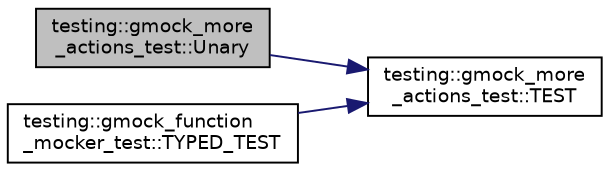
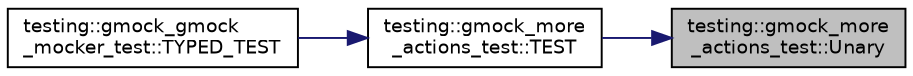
edge "testing::gmock_more _actions_test::Unary" -> "testing::gmock_more _actions_test::TEST": reversed
node "testing::gmock_function _mocker_test::TYPED_TEST": label "testing::gmock_function _mocker_test::TYPED_TEST" -> "testing::gmock_gmock _mocker_test::TYPED_TEST"
